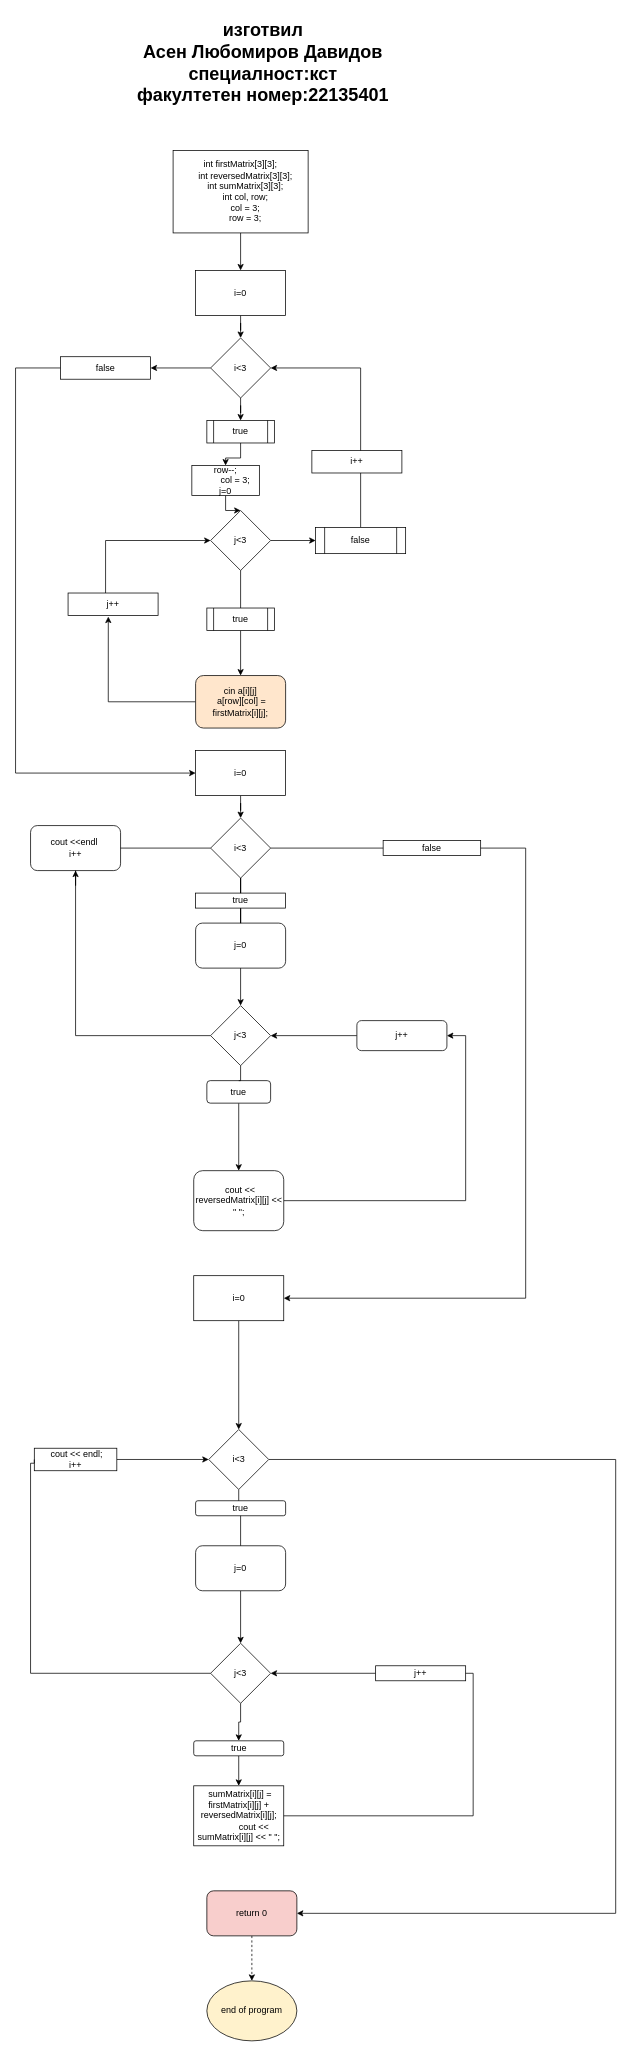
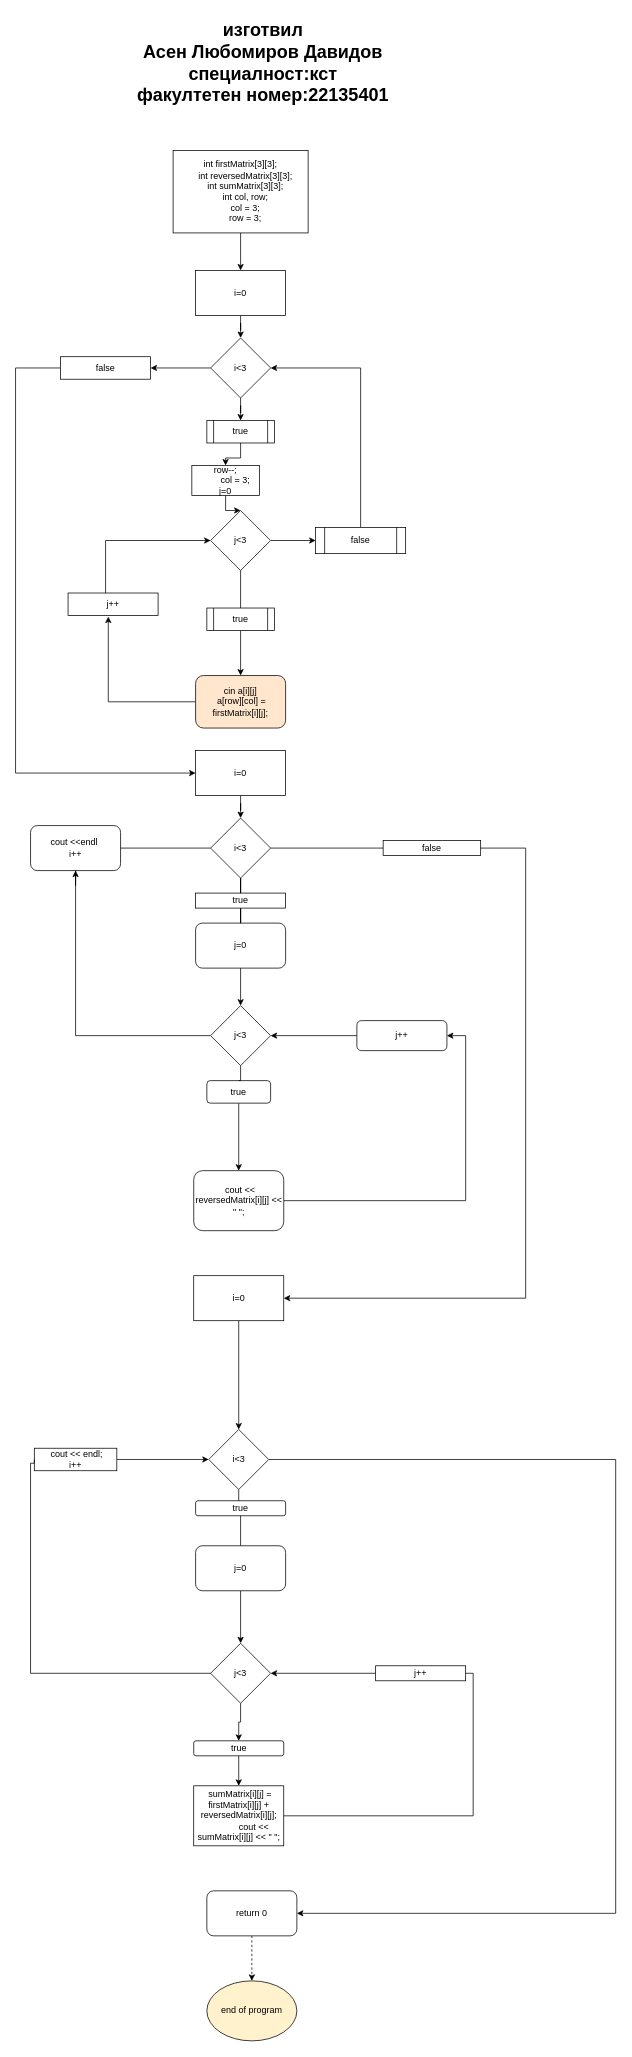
node "i++": removed
node "return 0": fillcolor #f8cecc -> #ffffff
